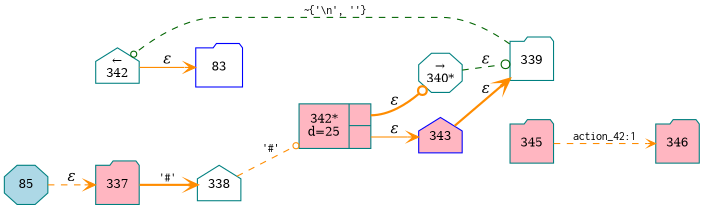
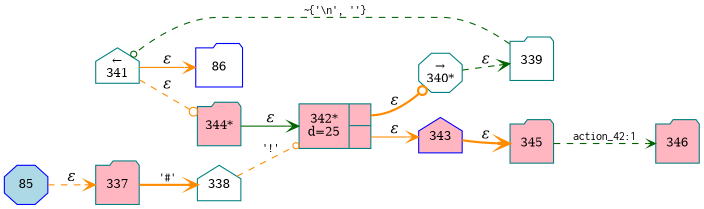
node "← 342": label "← 342" -> "← 341"
node "83": label "83" -> "86"
edge "→ 340*" -> "339": arrowhead odot -> vee
edge "343" -> "339": now "343" -> "345"
node "344*": added
edge "345" -> "346": color darkorange -> darkgreen
edge "338" -> "342*": label "'#'" -> "'!'"
node "85": color teal -> blue
